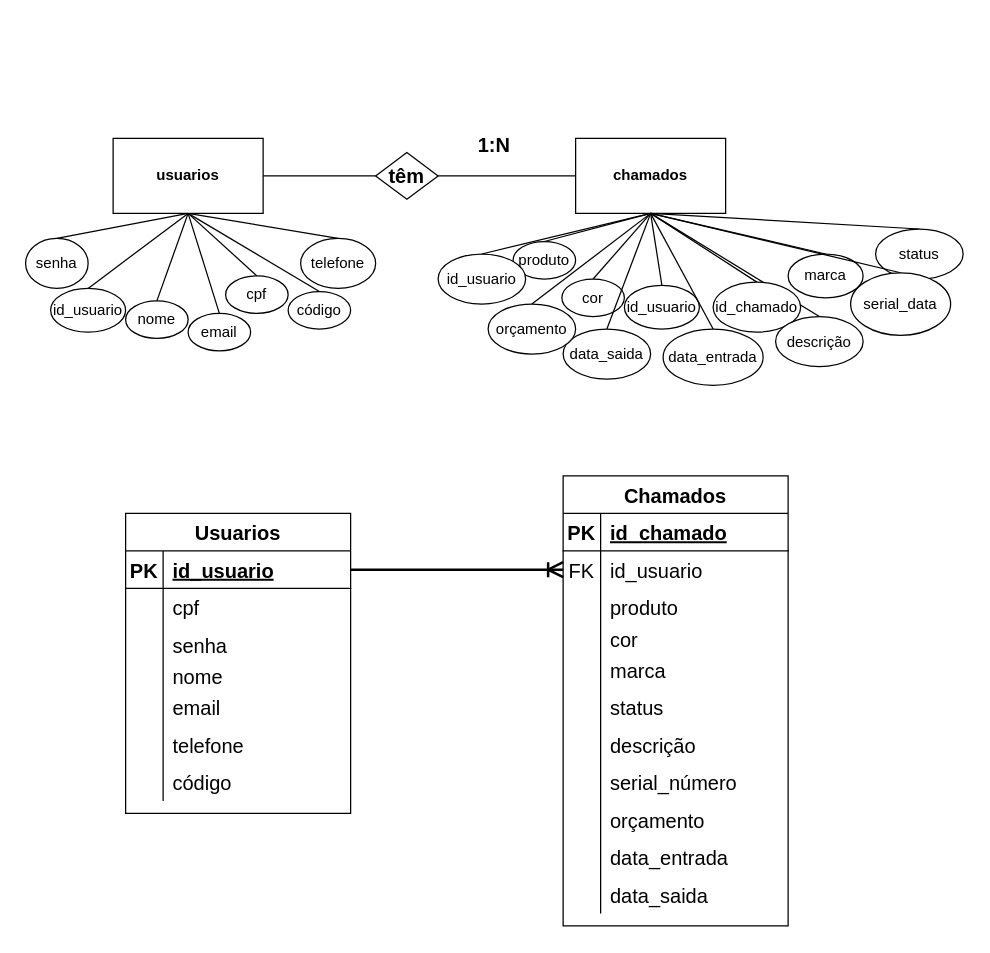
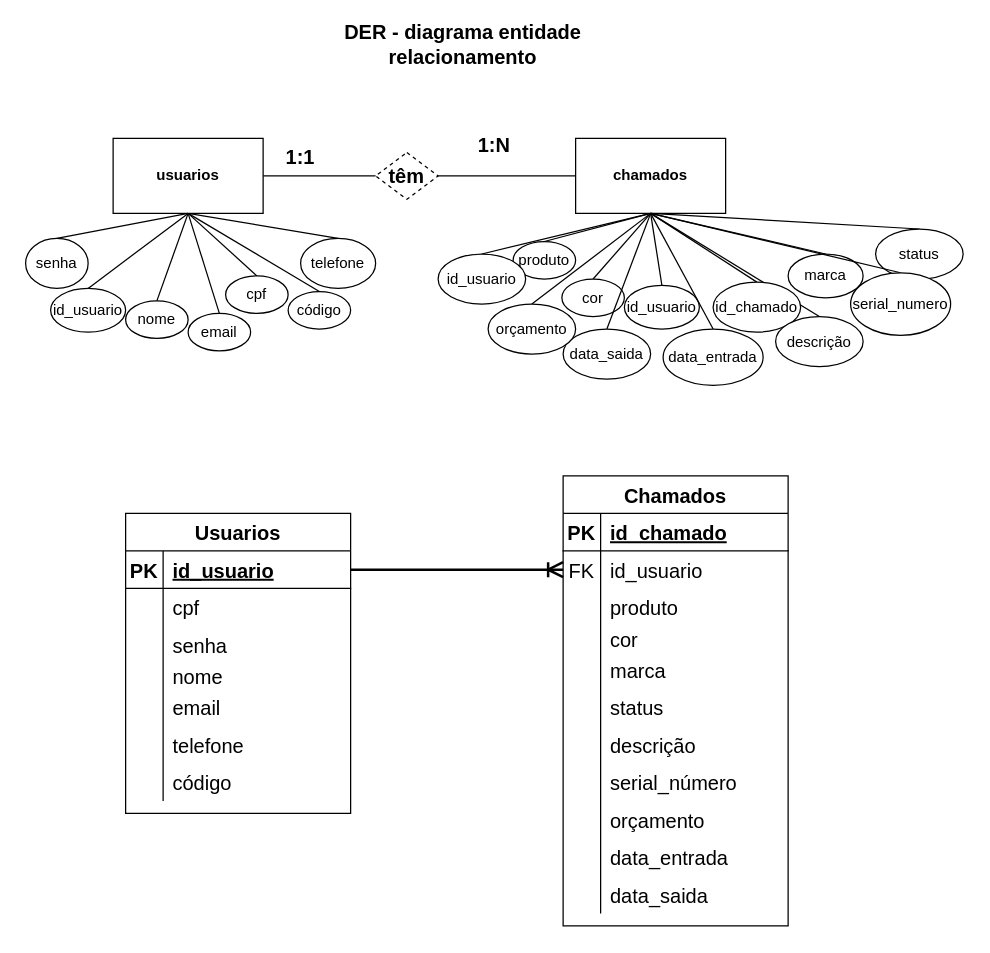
node "DER - diagrama entidade relacionamento": added
node "1:1": added
node "têm": style solid -> dashed
node "serial_data": label "serial_data" -> "serial_numero"
